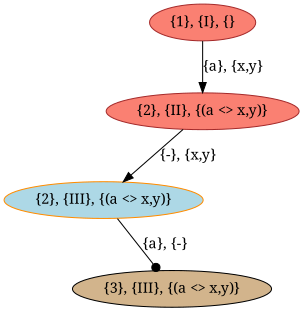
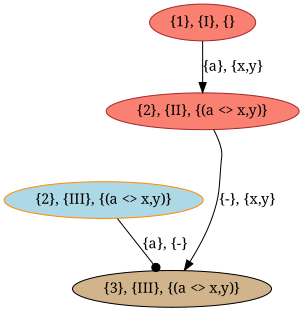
edge "{2}, {II}, {(a <> x,y)}" -> "{2}, {III}, {(a <> x,y)}": now "{2}, {II}, {(a <> x,y)}" -> "{3}, {III}, {(a <> x,y)}"
